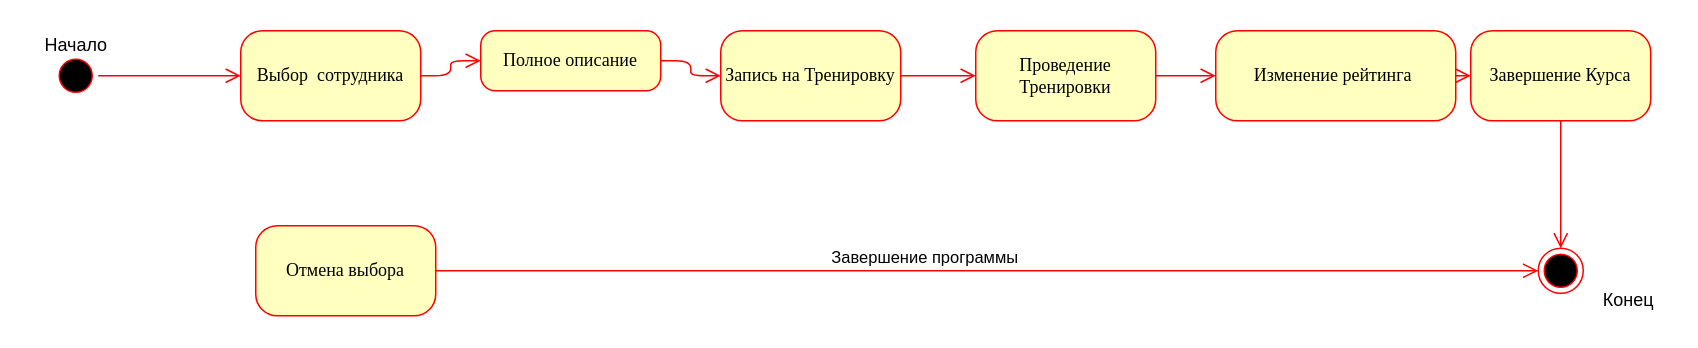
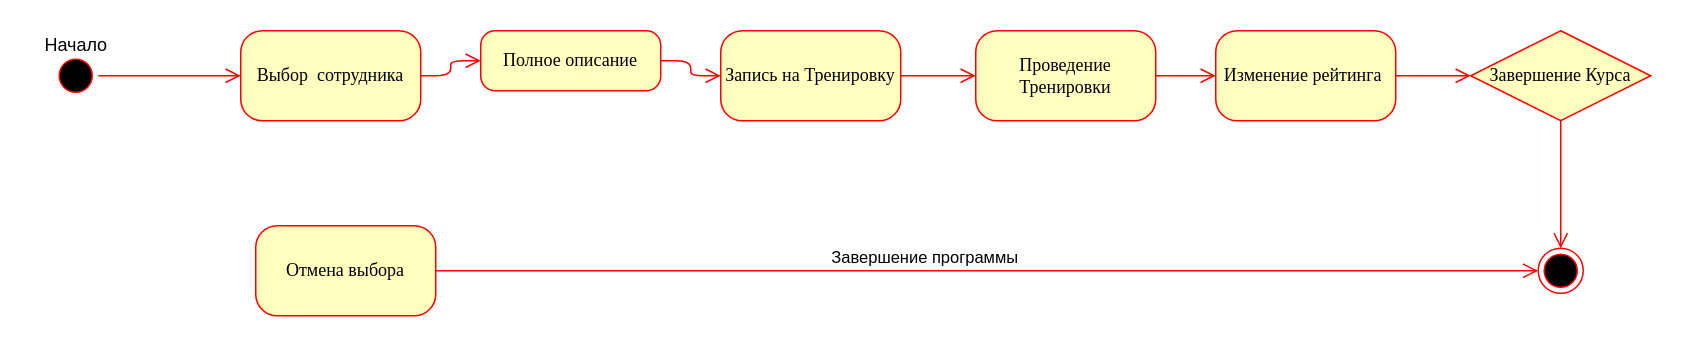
node "Изменение рейтинга": size 240x90 -> 180x90
node "Завершение Курса": shape rounded rectangle -> diamond
node "Конец": removed
